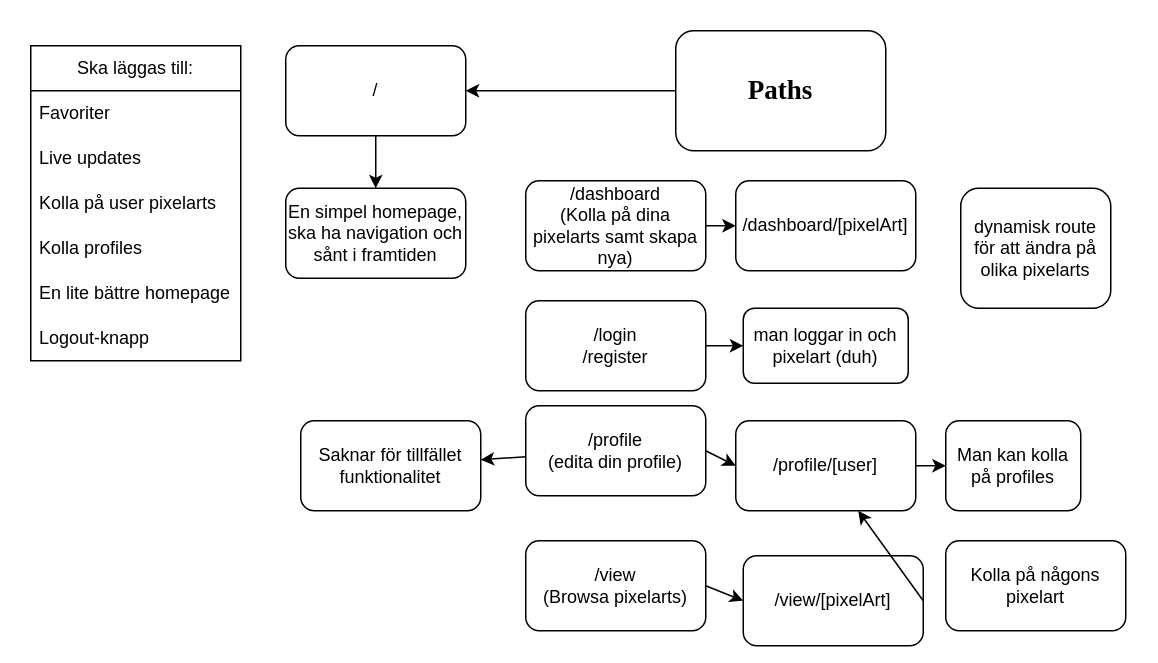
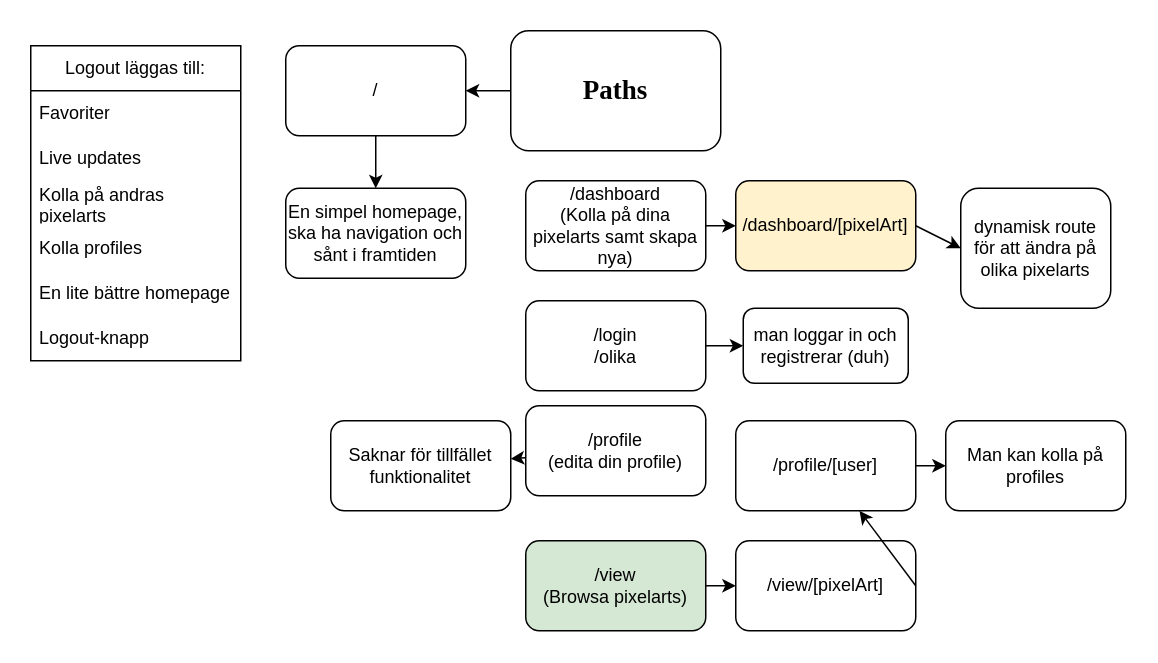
node "Ska läggas till:": label "Ska läggas till:" -> "Logout läggas till:"
node "Paths": moved (781, 91) -> (616, 91)
node "Kolla på user pixelarts": label "Kolla på user pixelarts" -> "Kolla på andras pixelarts"
node "/dashboard/[pixelArt]": fillcolor #ffffff -> #fff2cc
edge "/dashboard/[pixelArt]" -> "dynamisk route för att ändra på olika pixelarts": added
node "/login /register": label "/login /register" -> "/login /olika"
node "man loggar in och pixelart (duh)": label "man loggar in och pixelart (duh)" -> "man loggar in och registrerar (duh)"
edge "/profile (edita din profile)" -> "/profile/[user]": removed
node "Saknar för tillfället funktionalitet": moved (391, 466) -> (421, 466)
node "Man kan kolla på profiles": size 135x90 -> 180x90
node "/view (Browsa pixelarts)": fillcolor #ffffff -> #d5e8d4
node "Kolla på någons pixelart": removed
node "/view/[pixelArt]": moved (833, 601) -> (826, 586)
